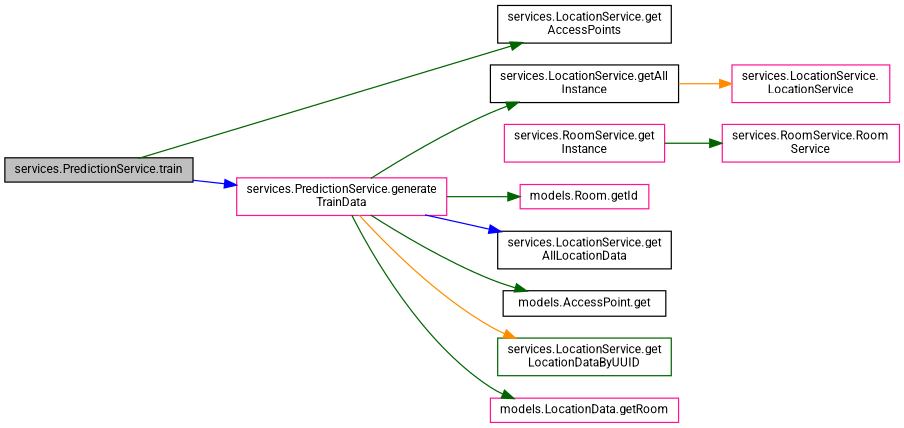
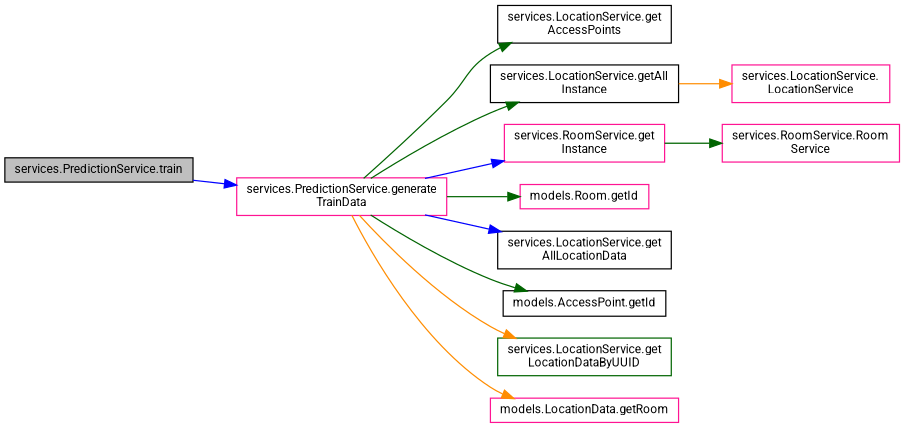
edge "services.PredictionService.train" -> "services.LocationService.get AccessPoints": now "services.PredictionService.generate TrainData" -> "services.LocationService.get AccessPoints"
edge "services.PredictionService.generate TrainData" -> "services.RoomService.get Instance": added
node "models.AccessPoint.get": label "models.AccessPoint.get" -> "models.AccessPoint.getId"
edge "services.PredictionService.generate TrainData" -> "models.LocationData.getRoom": color darkgreen -> darkorange
